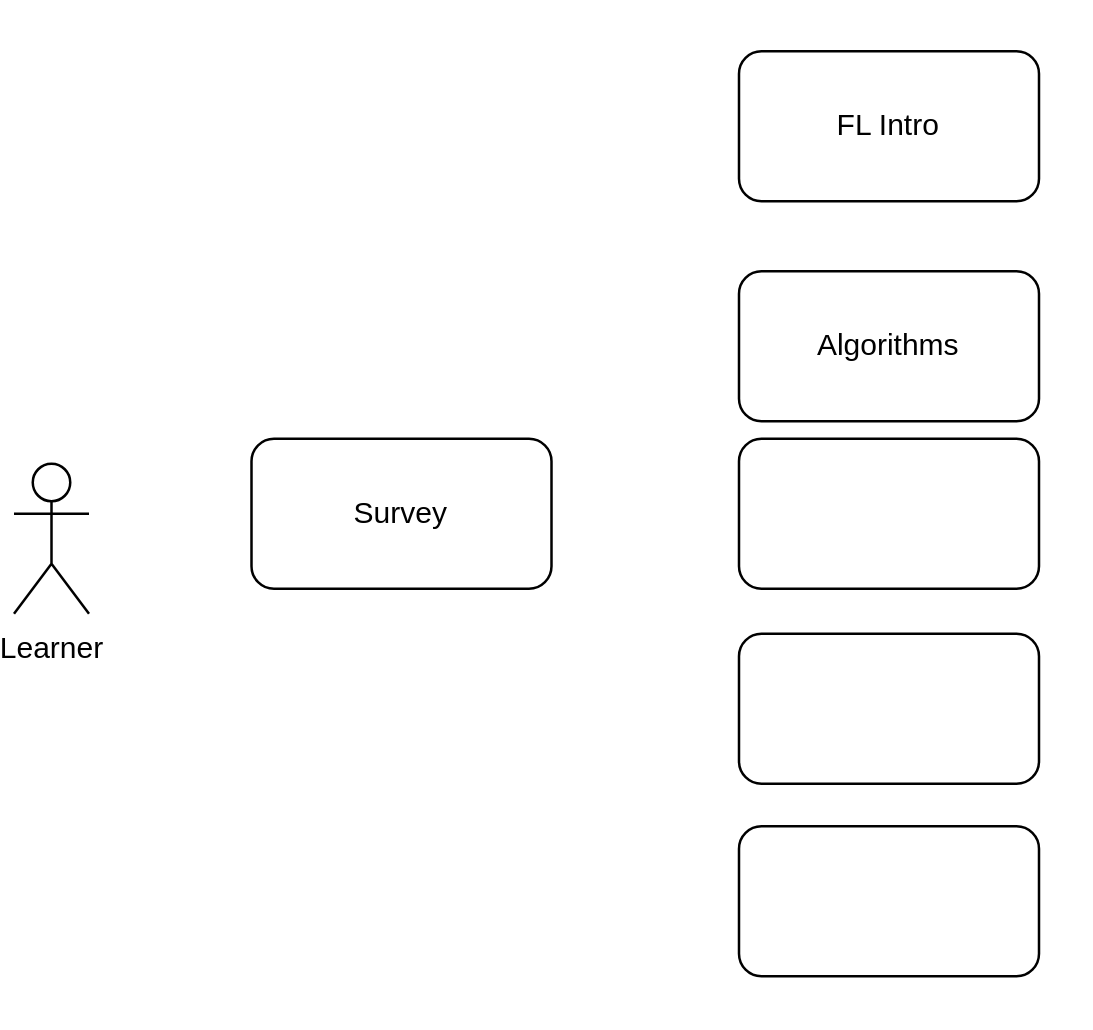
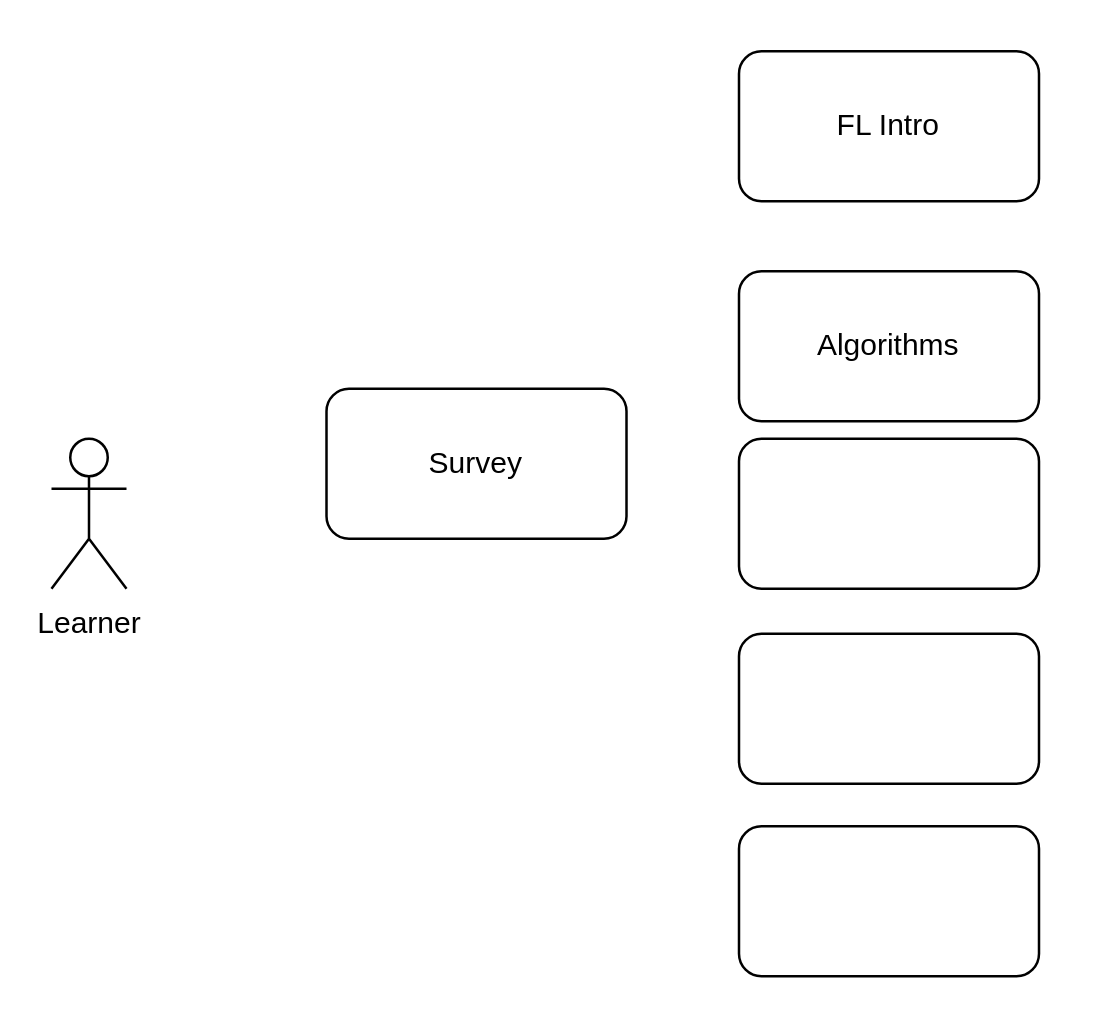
node "Survey": moved (401, 514) -> (476, 464)
node "Learner": moved (51, 539) -> (89, 514)
